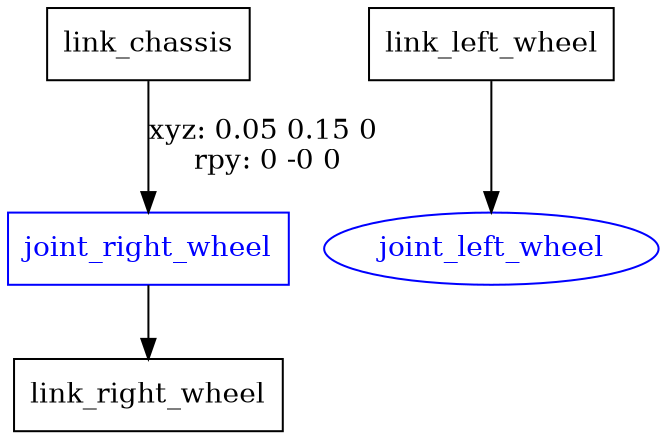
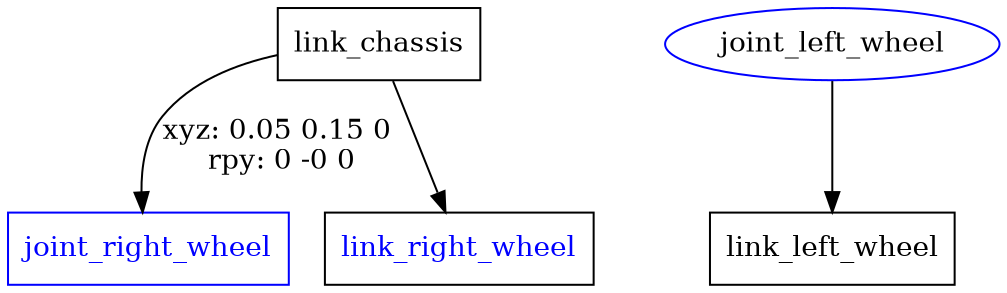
edge "link_left_wheel" -> "joint_left_wheel": reversed
node "joint_left_wheel": fontcolor blue -> black
edge "joint_right_wheel" -> "link_right_wheel": now "link_chassis" -> "link_right_wheel"
node "link_right_wheel": fontcolor black -> blue
